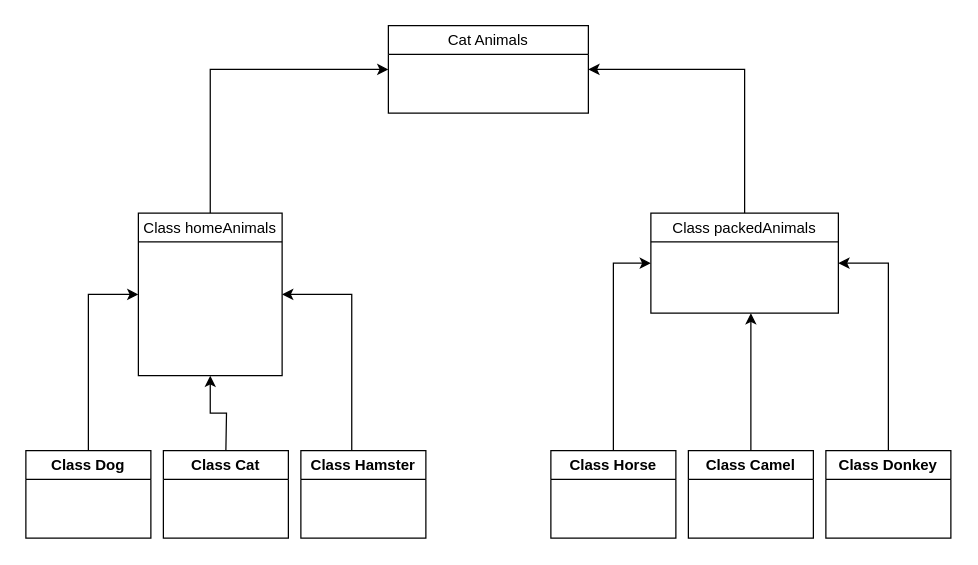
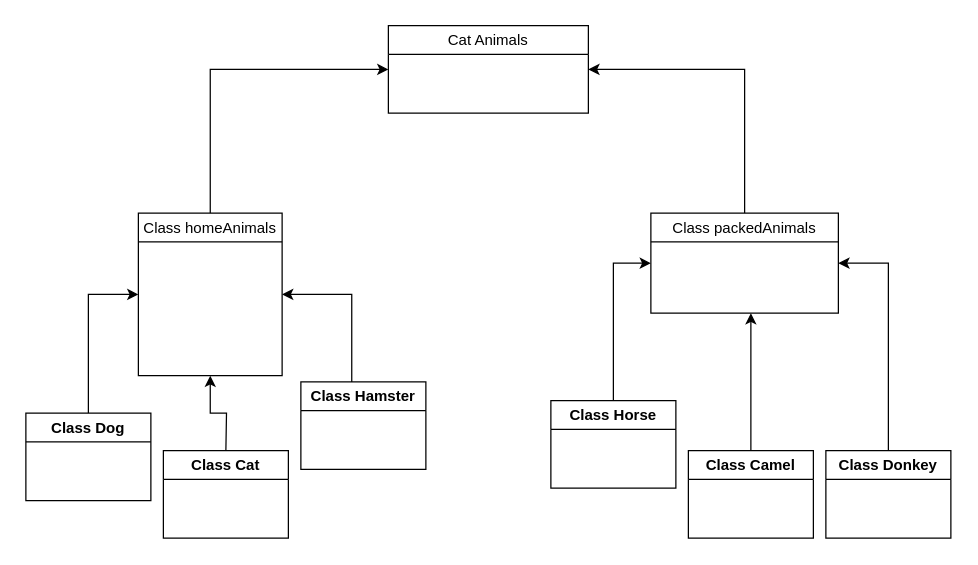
node "Class Dog": moved (88, 494) -> (88, 457)
node "Class Hamster": moved (363, 494) -> (363, 426)
node "Class Horse": moved (613, 494) -> (613, 444)
